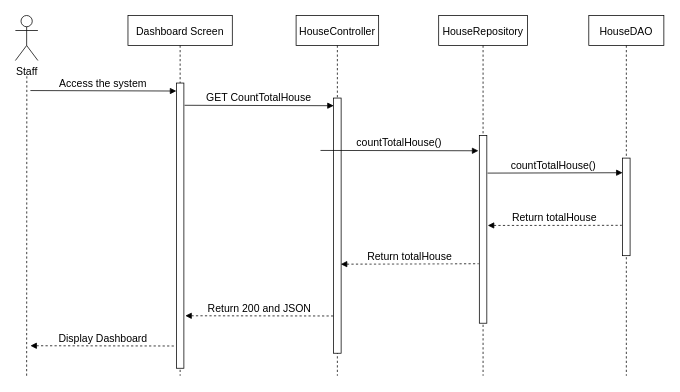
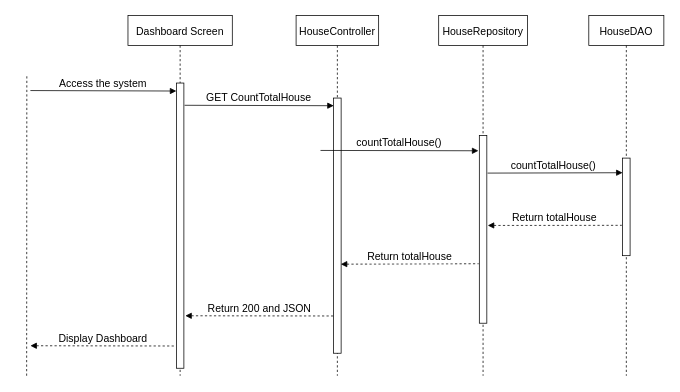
node "Staff": removed
